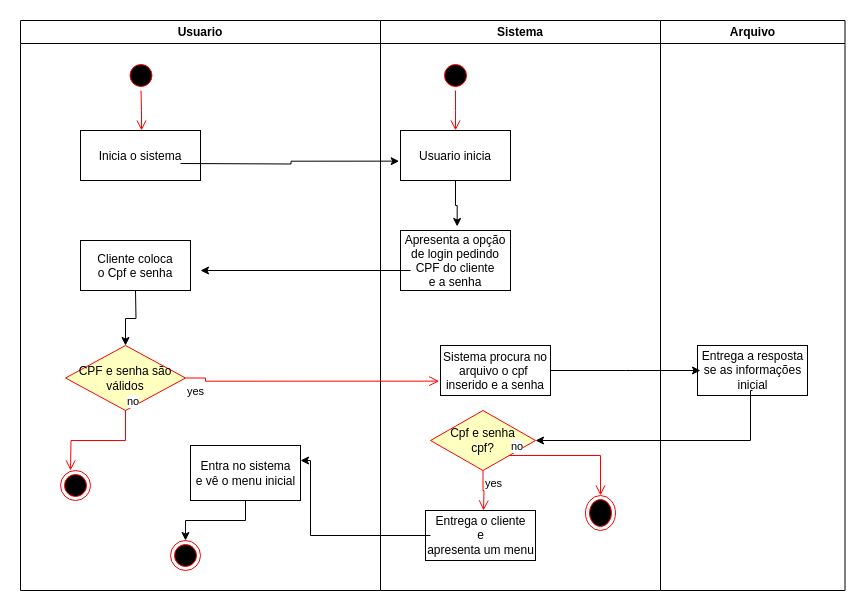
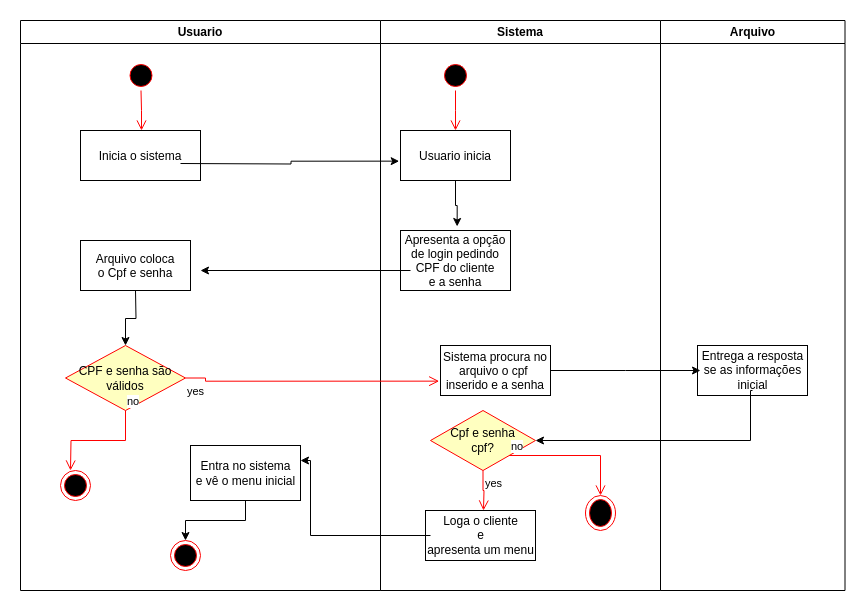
node "Cliente coloca o Cpf e senha": label "Cliente coloca o Cpf e senha" -> "Arquivo coloca o Cpf e senha"
node "Entrega o cliente e apresenta um menu": label "Entrega o cliente e apresenta um menu" -> "Loga o cliente e apresenta um menu"
